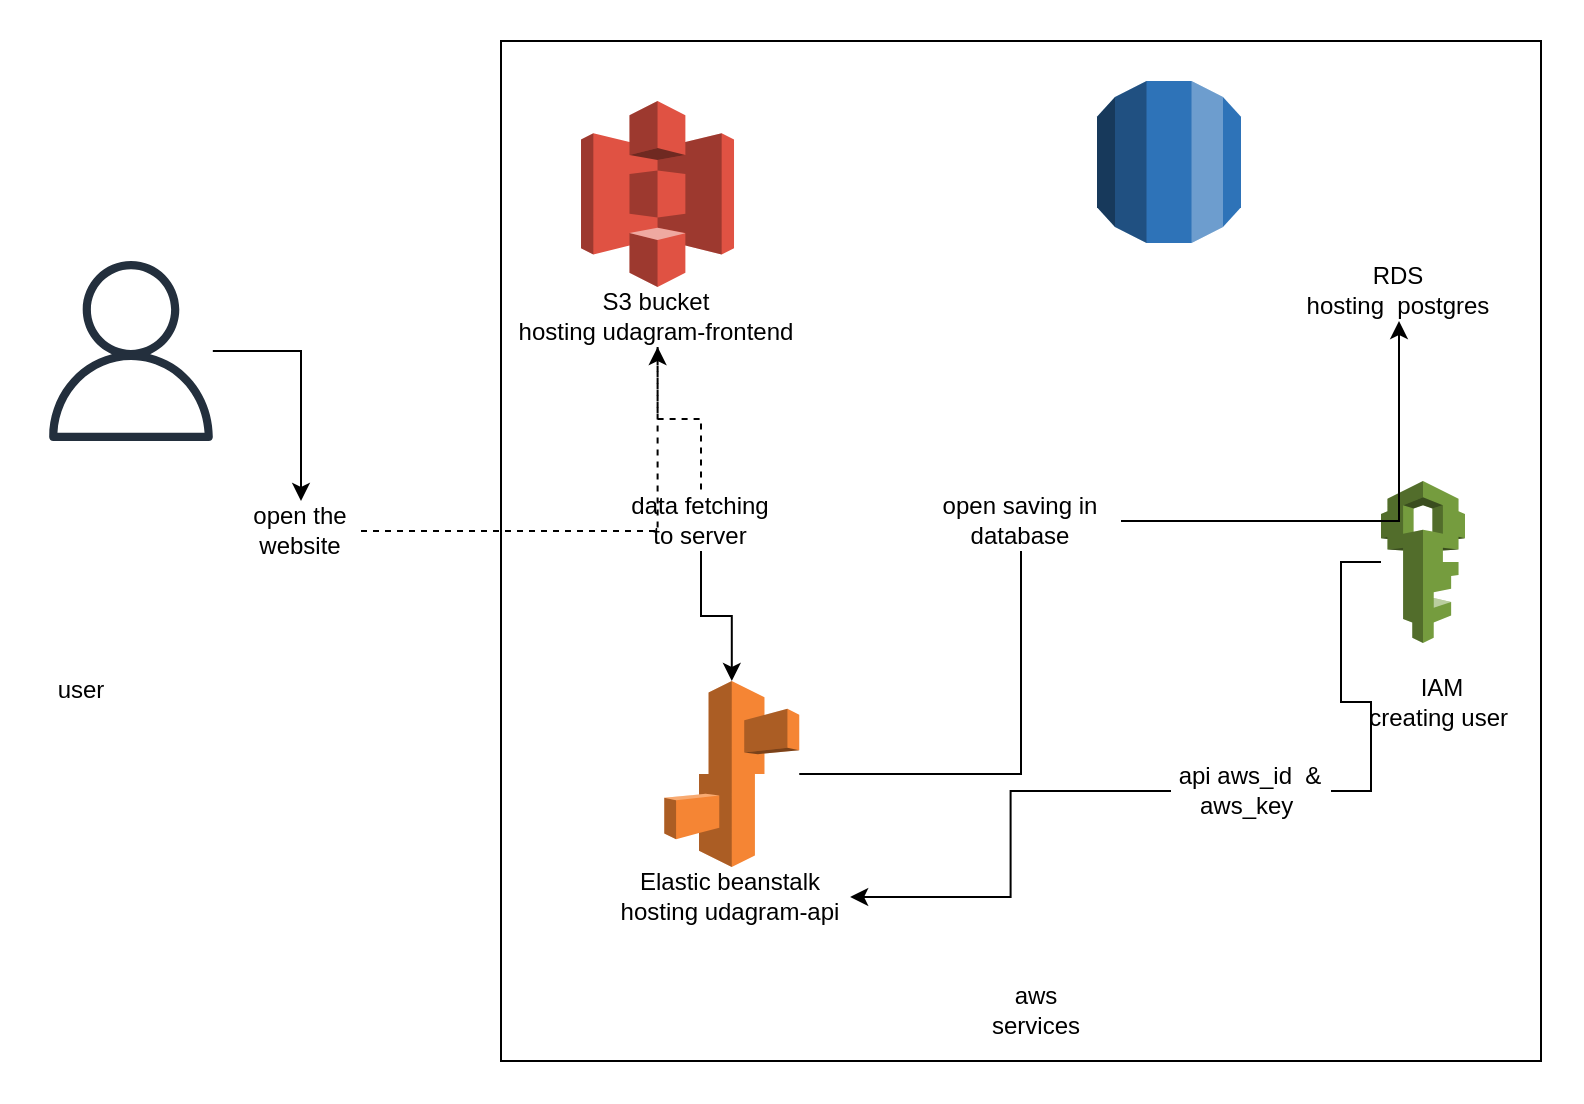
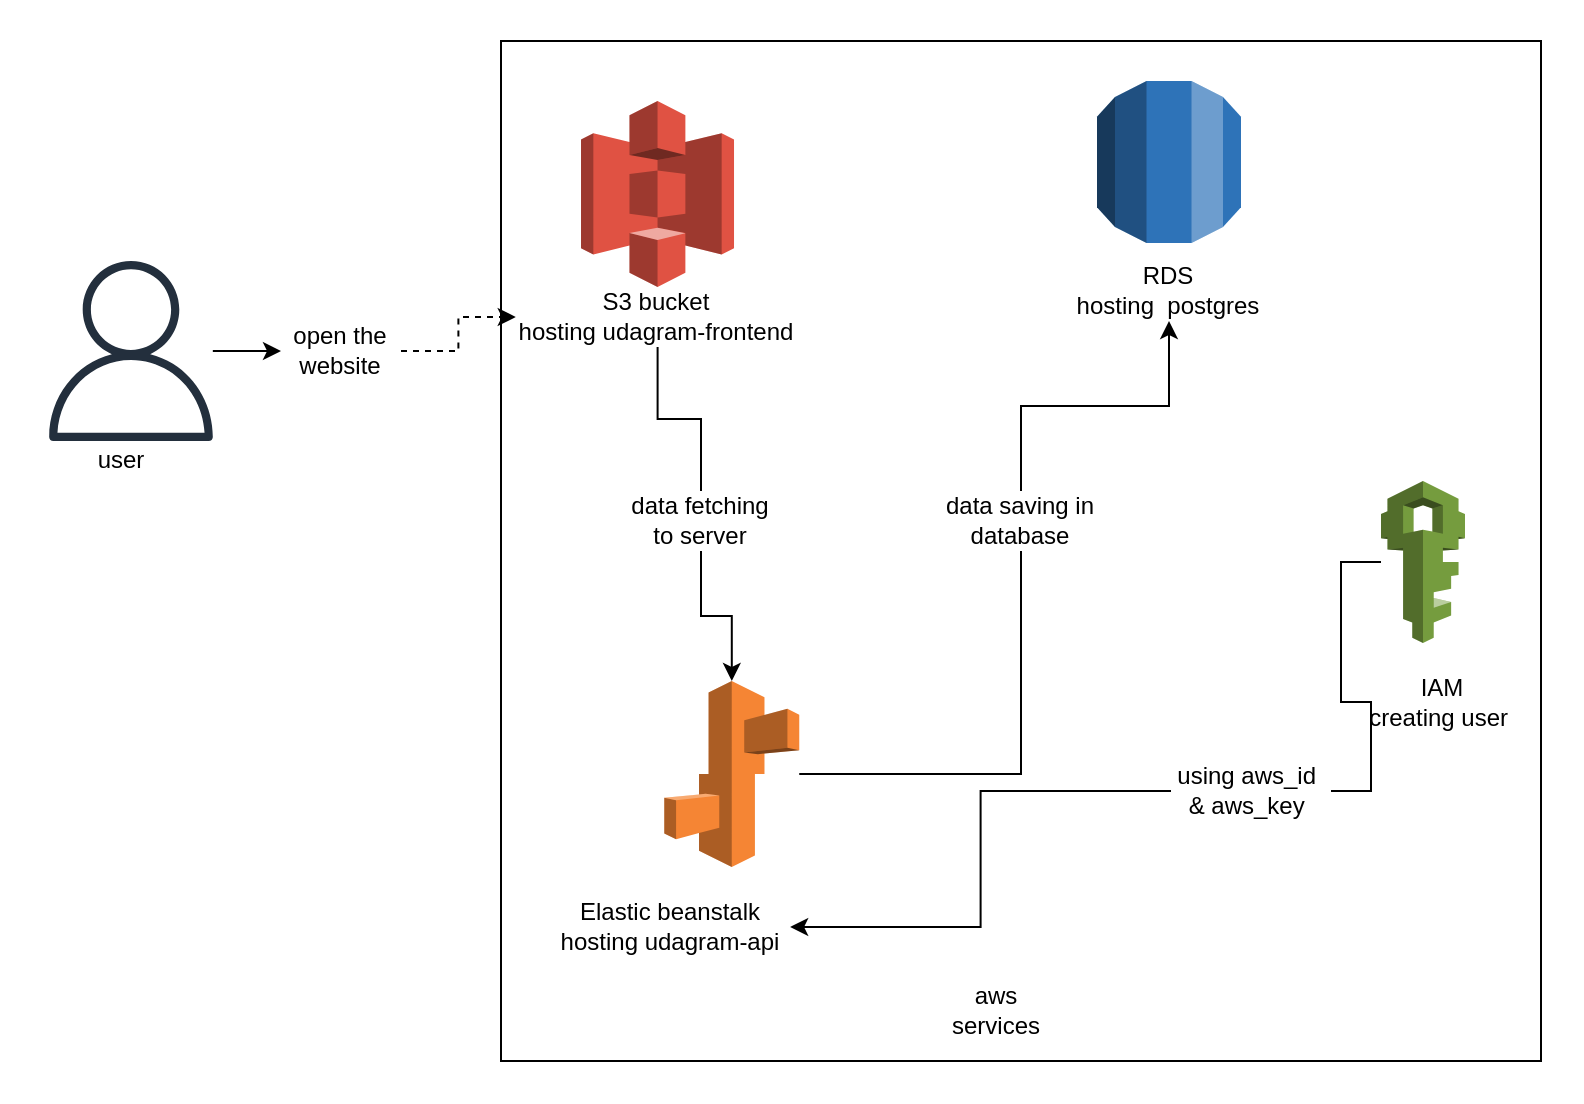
node "RDS hosting postgres": moved (1399, 291) -> (1169, 291)
edge "S3 bucket hosting udagram-frontend" -- "data fetching to server": style dashed -> solid
node "open saving in database": label "open saving in database" -> "data saving in database"
node "open the website": moved (301, 531) -> (341, 351)
node "user": moved (81, 691) -> (121, 461)
node "api aws_id & aws_key": label "api aws_id & aws_key" -> "using aws_id & aws_key"
node "Elastic beanstalk hosting udagram-api": moved (732, 897) -> (672, 927)
node "aws services": moved (1037, 1011) -> (997, 1011)
